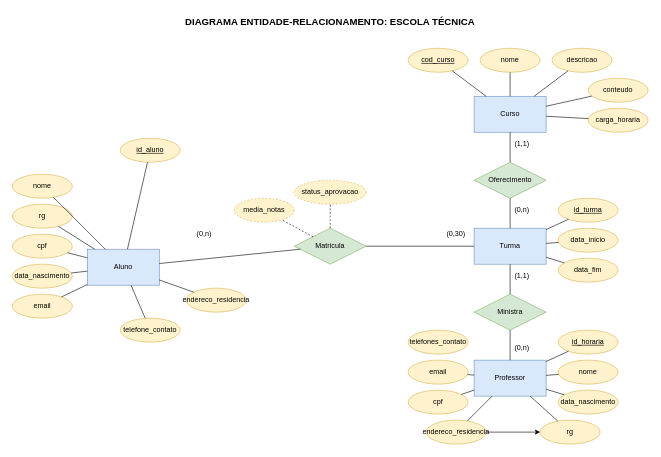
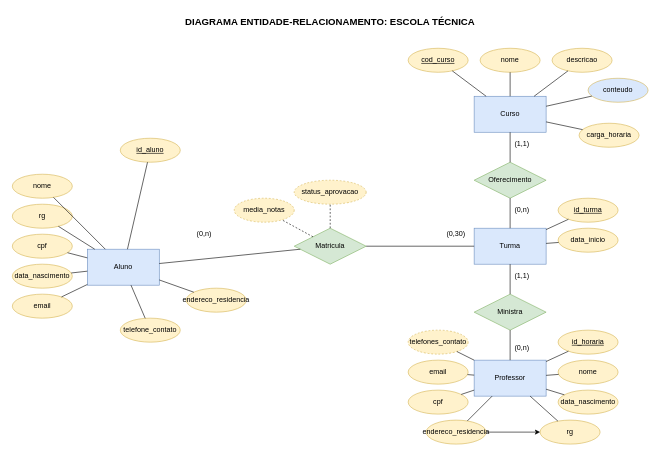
node "conteudo": fillcolor #fff2cc -> #dae8fc
node "carga_horaria": moved (618, 120) -> (609, 135)
edge "Turma" -- "data_fim": removed
node "data_fim": removed
node "telefones_contato": style solid -> dashed
edge "telefones_contato" -- "Professor": added
